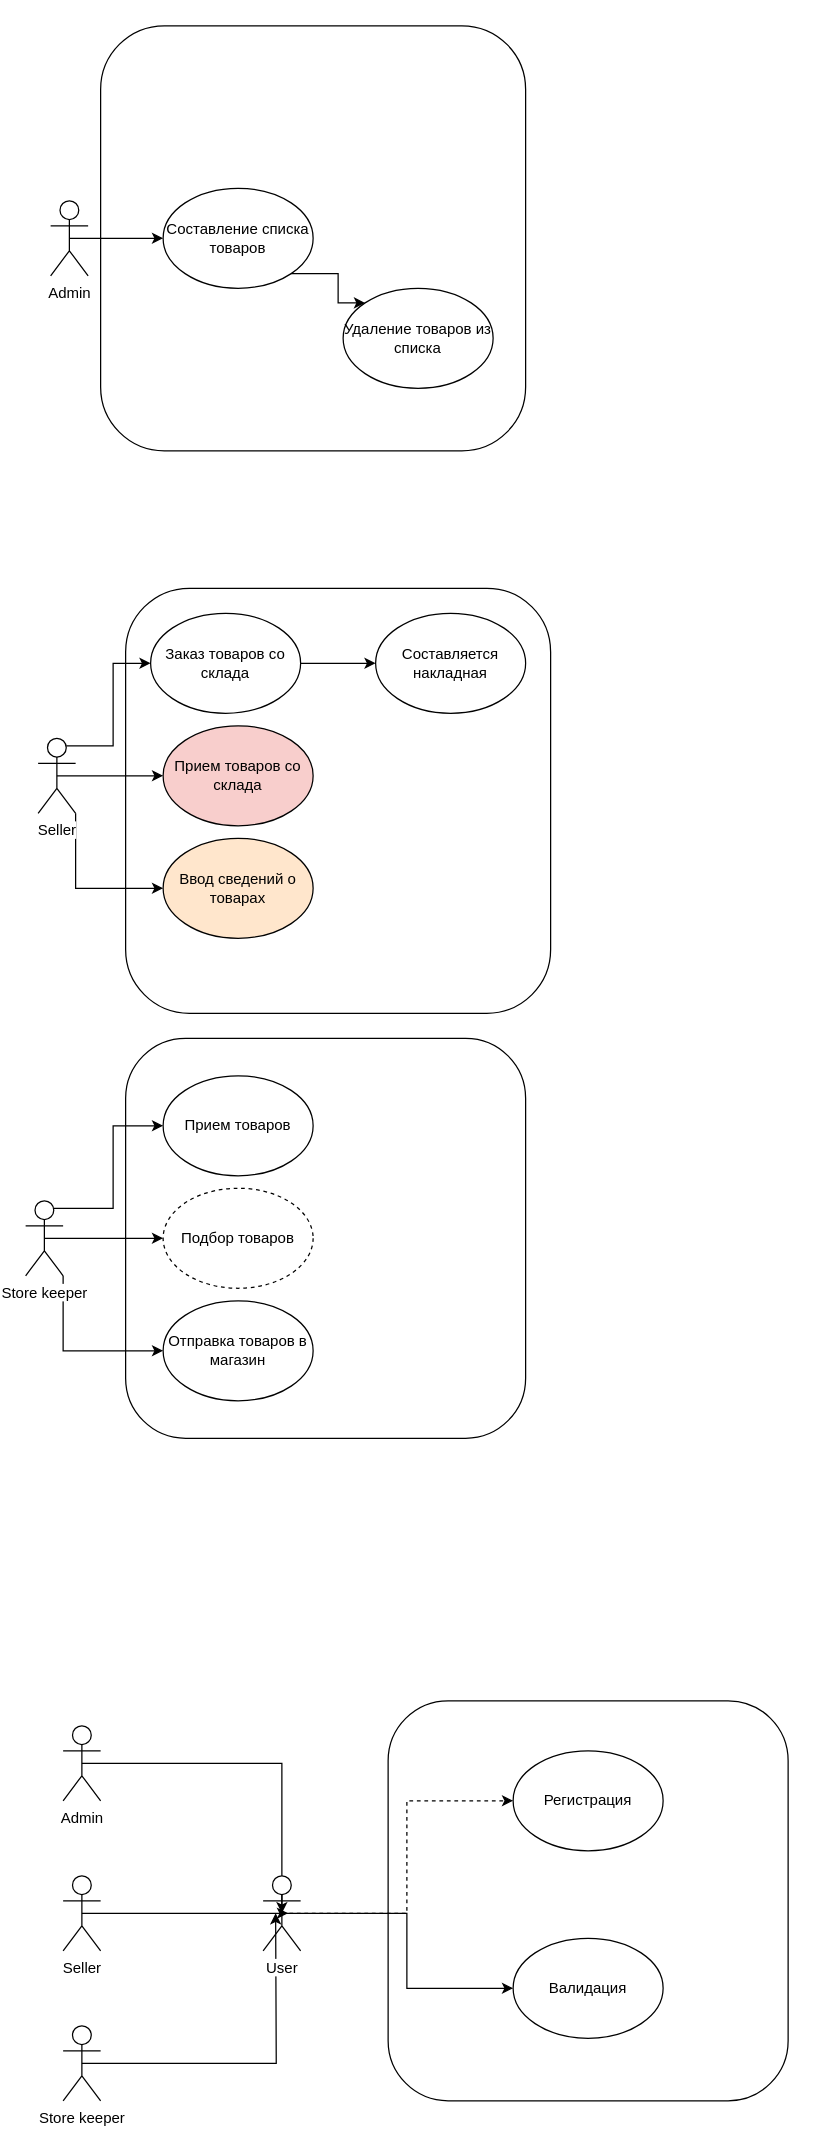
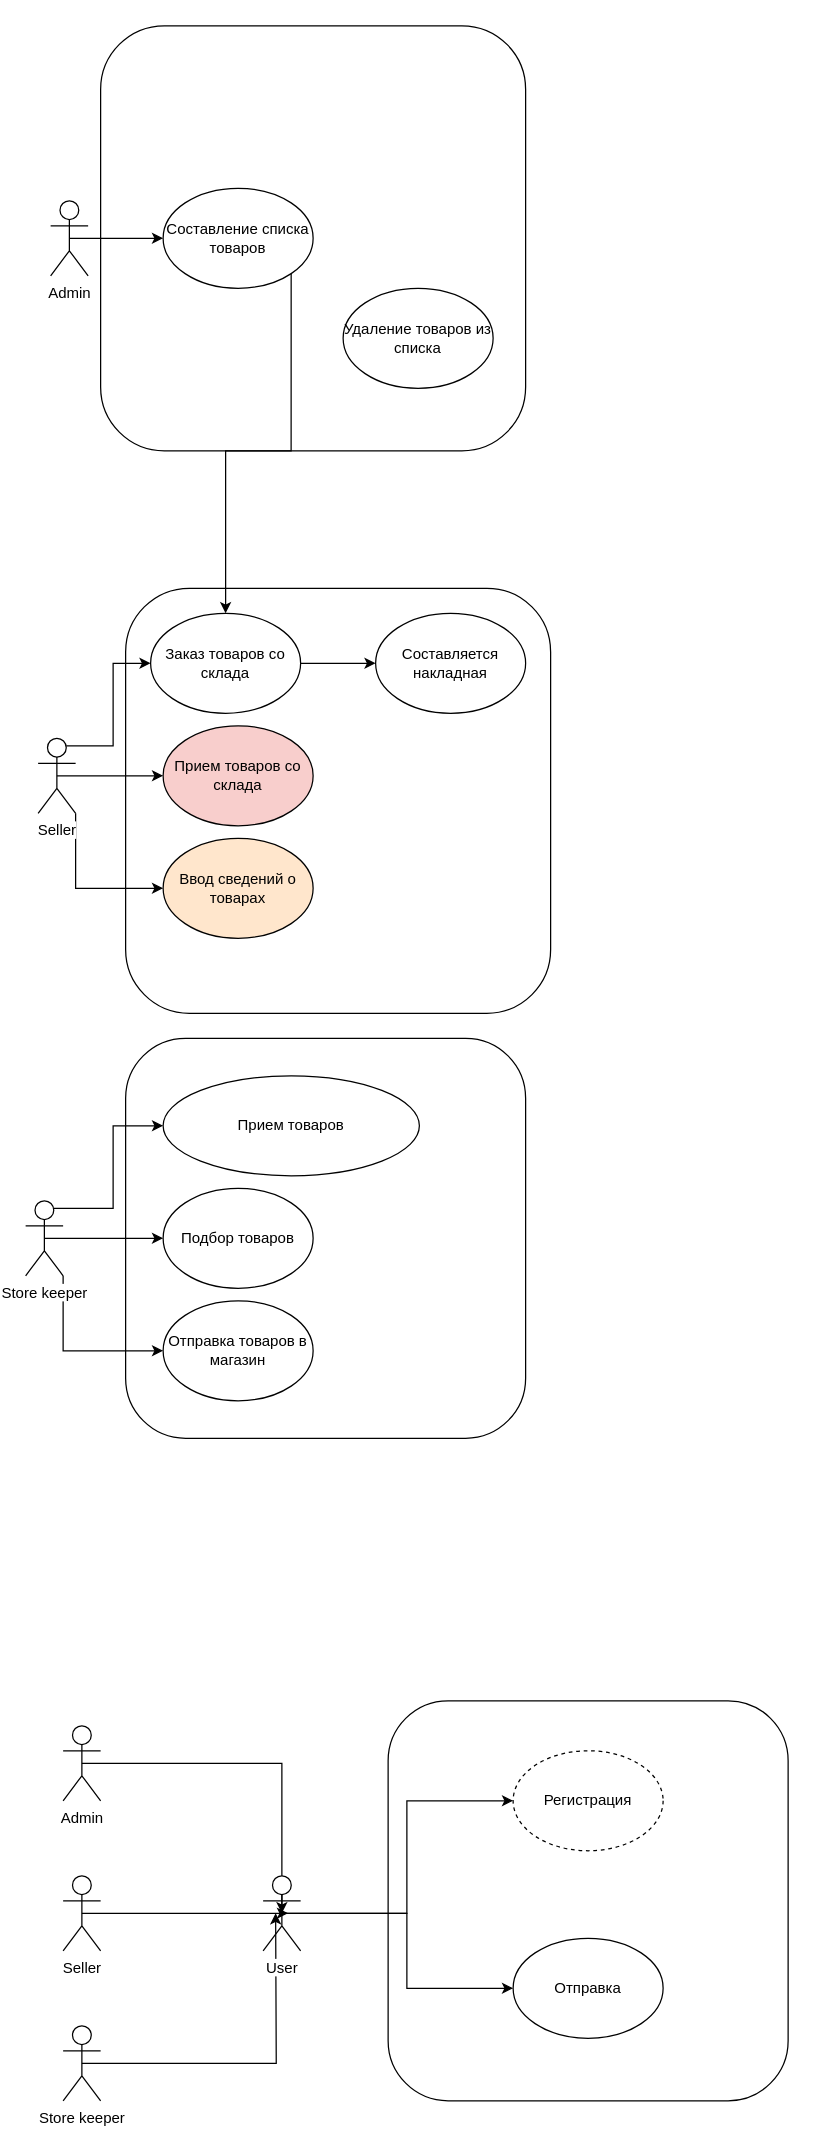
edge "Составление списка товаров" -> "Удаление товаров из списка": now "Составление списка товаров" -> "Заказ товаров со склада"
node "Прием товаров": size 150x100 -> 256x100
node "Подбор товаров": style dashed -> solid
node "Регистрация": style solid -> dashed
edge "User" -> "Регистрация": style dashed -> solid
node "Валидация": label "Валидация" -> "Отправка"
